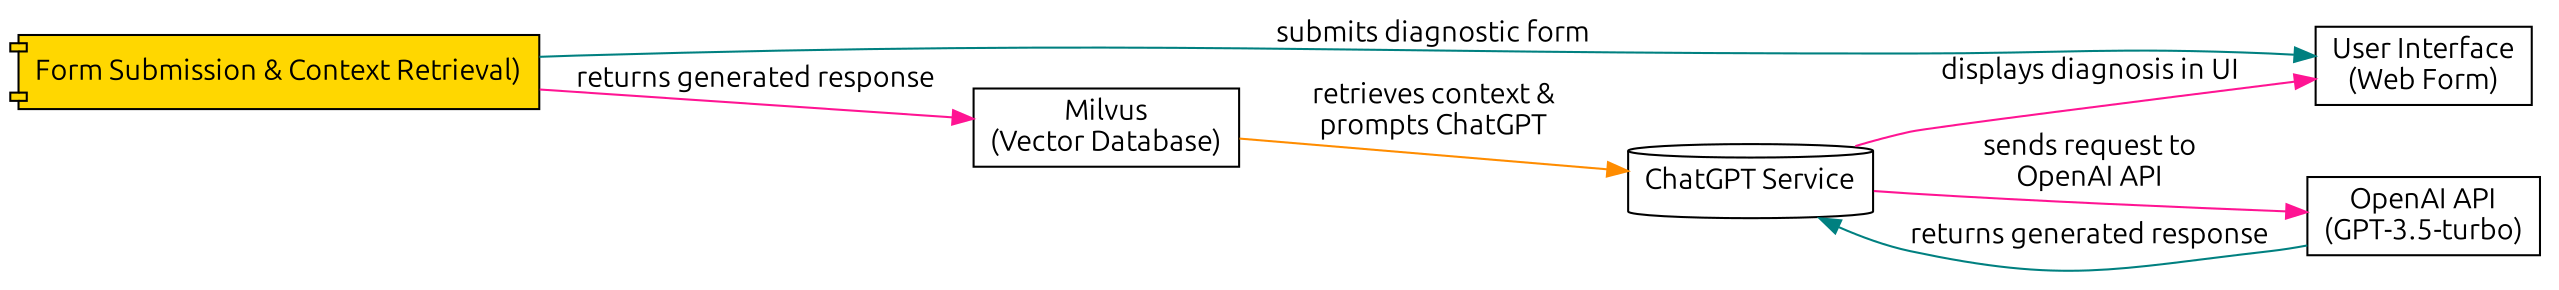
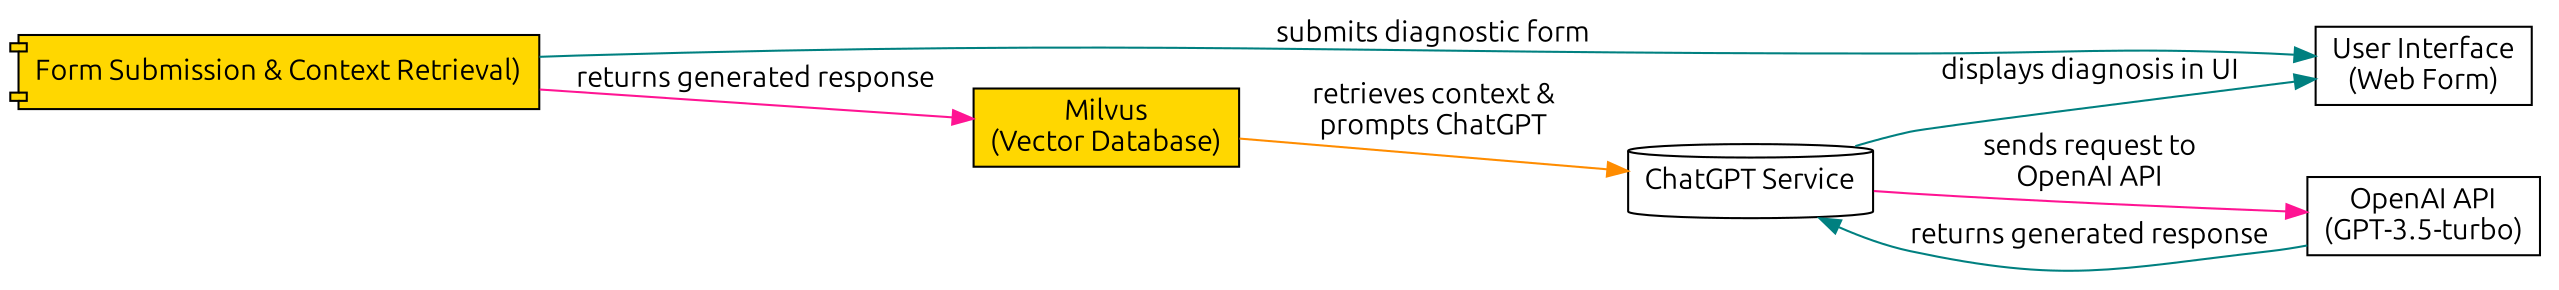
edge "ChatGPT Service" -> "User Interface (Web Form)": color deeppink -> teal
node "Milvus (Vector Database)": fillcolor white -> gold
